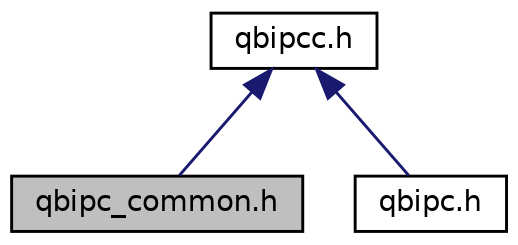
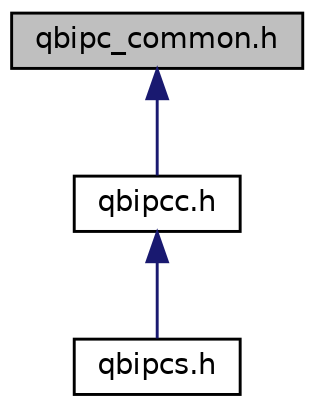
edge "qbipc_common.h" -> "qbipcc.h": reversed
node "qbipc.h": label "qbipc.h" -> "qbipcs.h"
